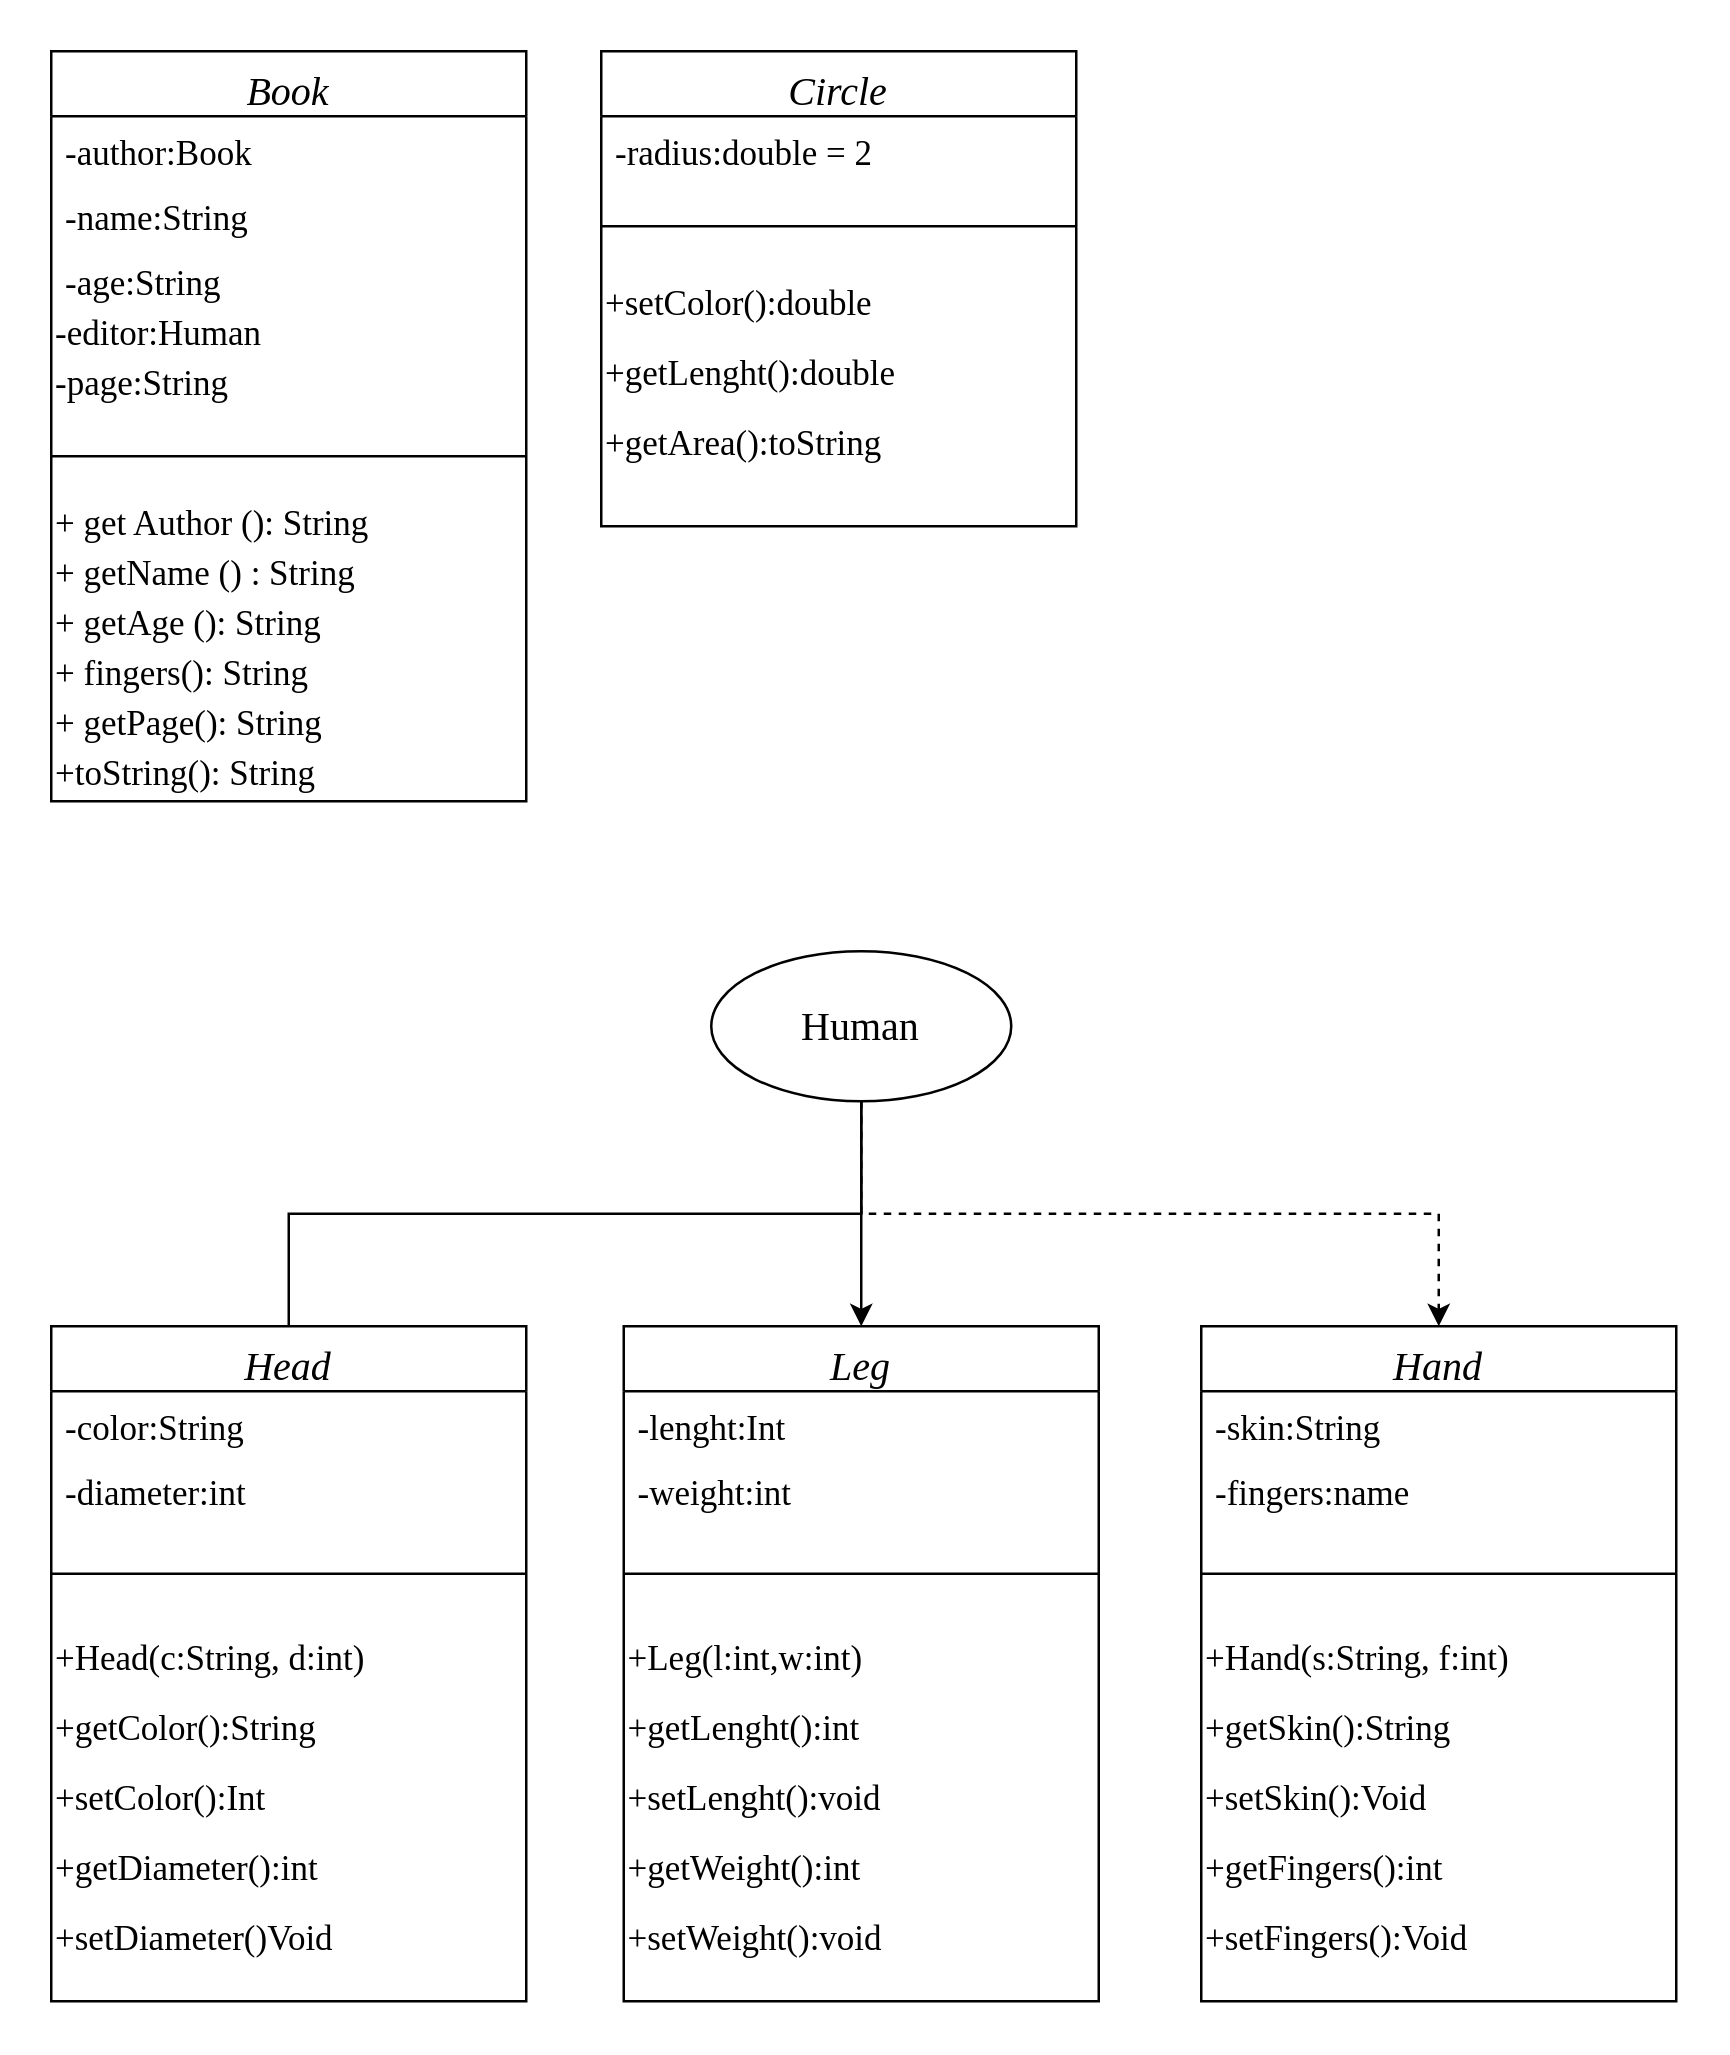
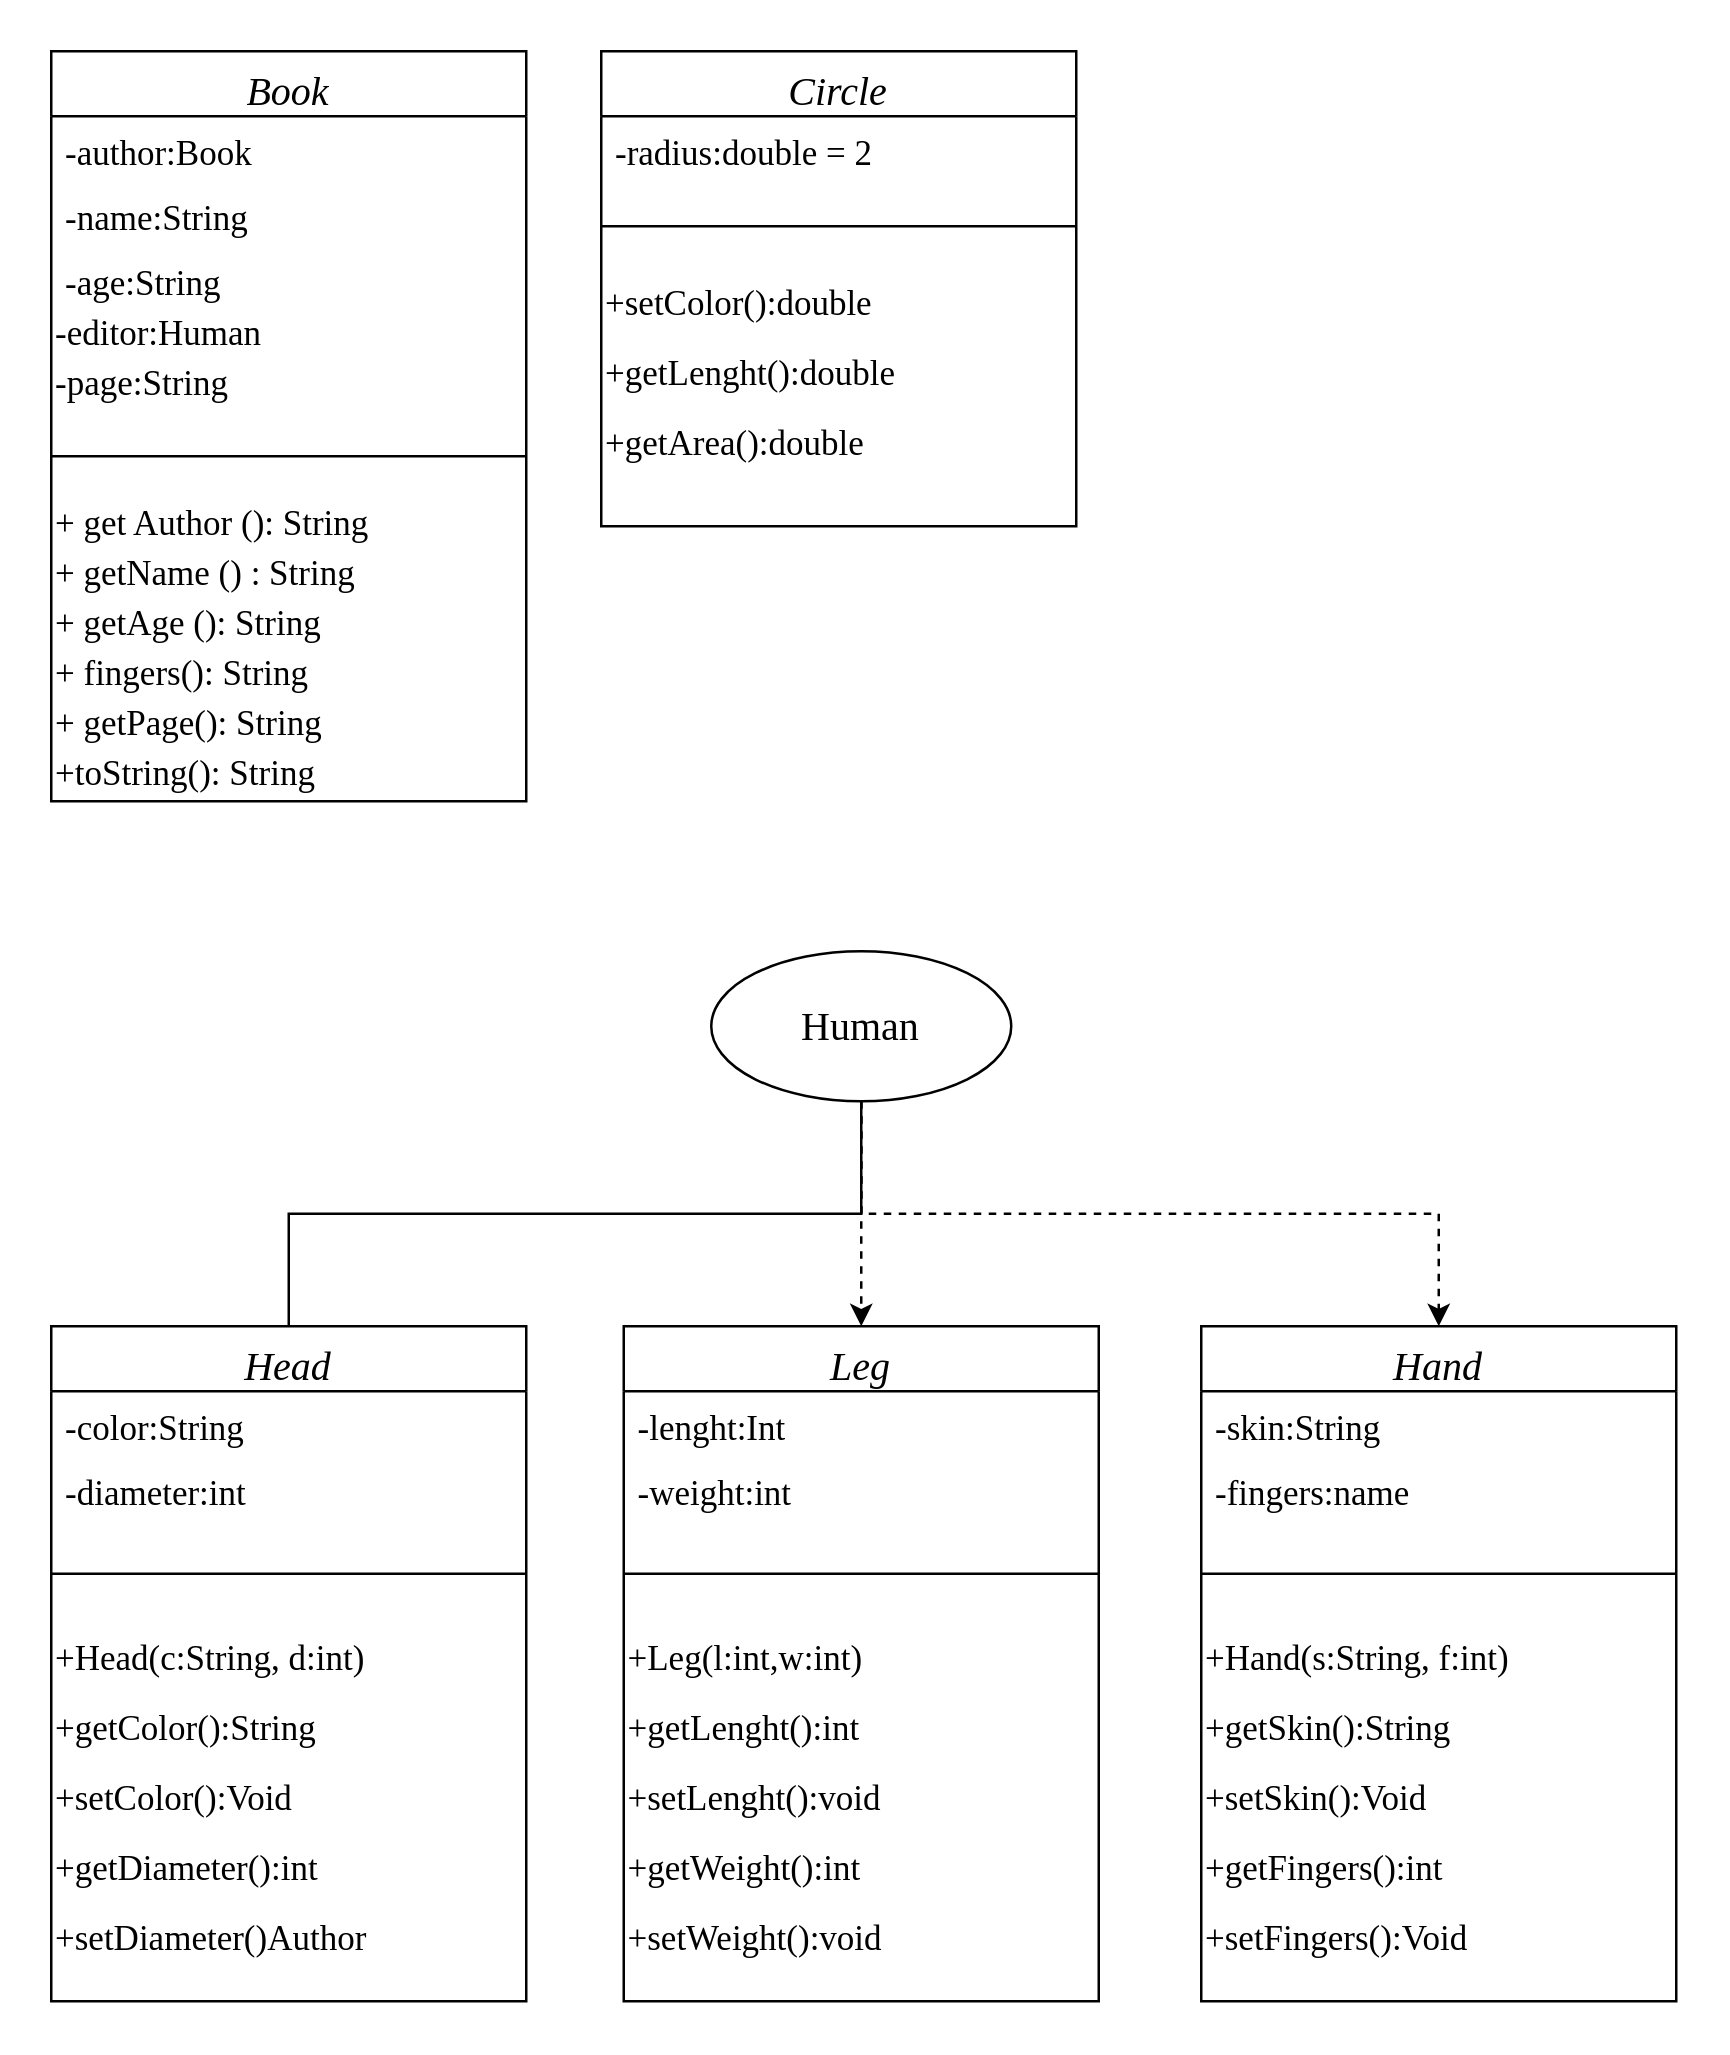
node "+getArea():toString": label "+getArea():toString" -> "+getArea():double"
edge "Human" -> "Leg": style solid -> dashed
node "+setColor():Int": label "+setColor():Int" -> "+setColor():Void"
node "+setDiameter()Void": label "+setDiameter()Void" -> "+setDiameter()Author"
